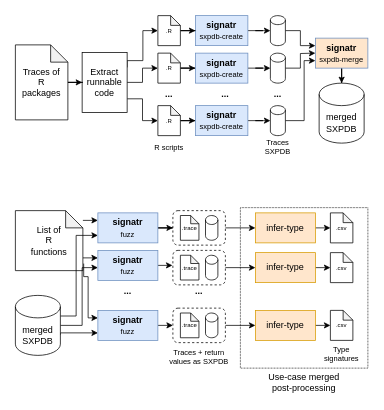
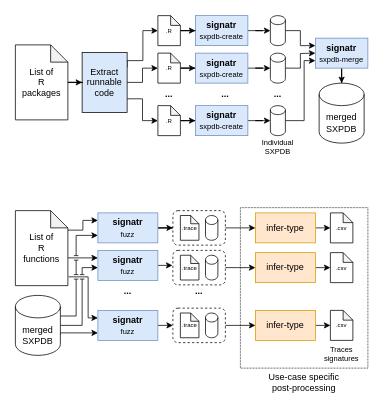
node "signatr sxpdb-merge": fillcolor #ffe6cc -> #dae8fc
node "Traces of R packages": label "Traces of R packages" -> "List of R packages"
node "Extract runnable code": fillcolor #ffffff -> #dae8fc
node "R scripts": removed
node "Traces SXPDB": label "Traces SXPDB" -> "Individual SXPDB"
node "List of R functions": size 68x60 -> 53x75
node "Type signatures": label "Type signatures" -> "Traces signatures"
node "Traces + return values as SXPDB": removed
node "Use-case merged post-processing": label "Use-case merged post-processing" -> "Use-case specific post-processing"
